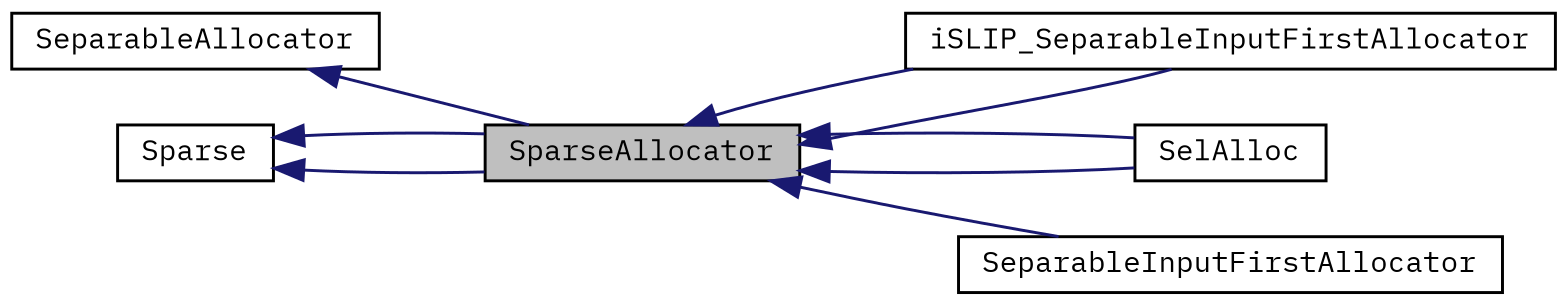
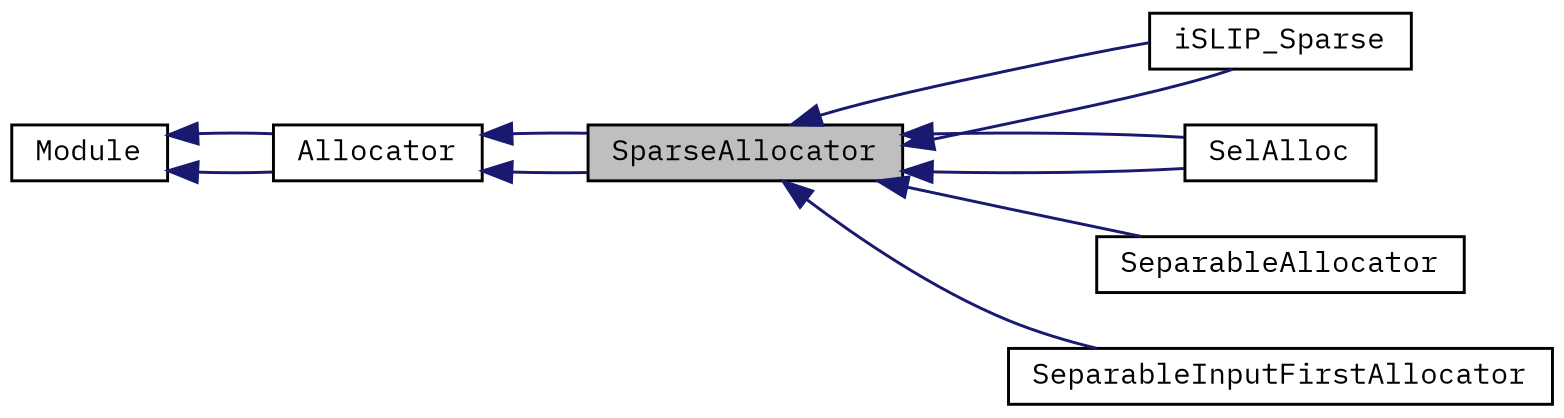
node "iSLIP_SeparableInputFirstAllocator": label "iSLIP_SeparableInputFirstAllocator" -> "iSLIP_Sparse"
edge "SparseAllocator" -> "SeparableAllocator": reversed
node "Module": added
node "Sparse": label "Sparse" -> "Allocator"
